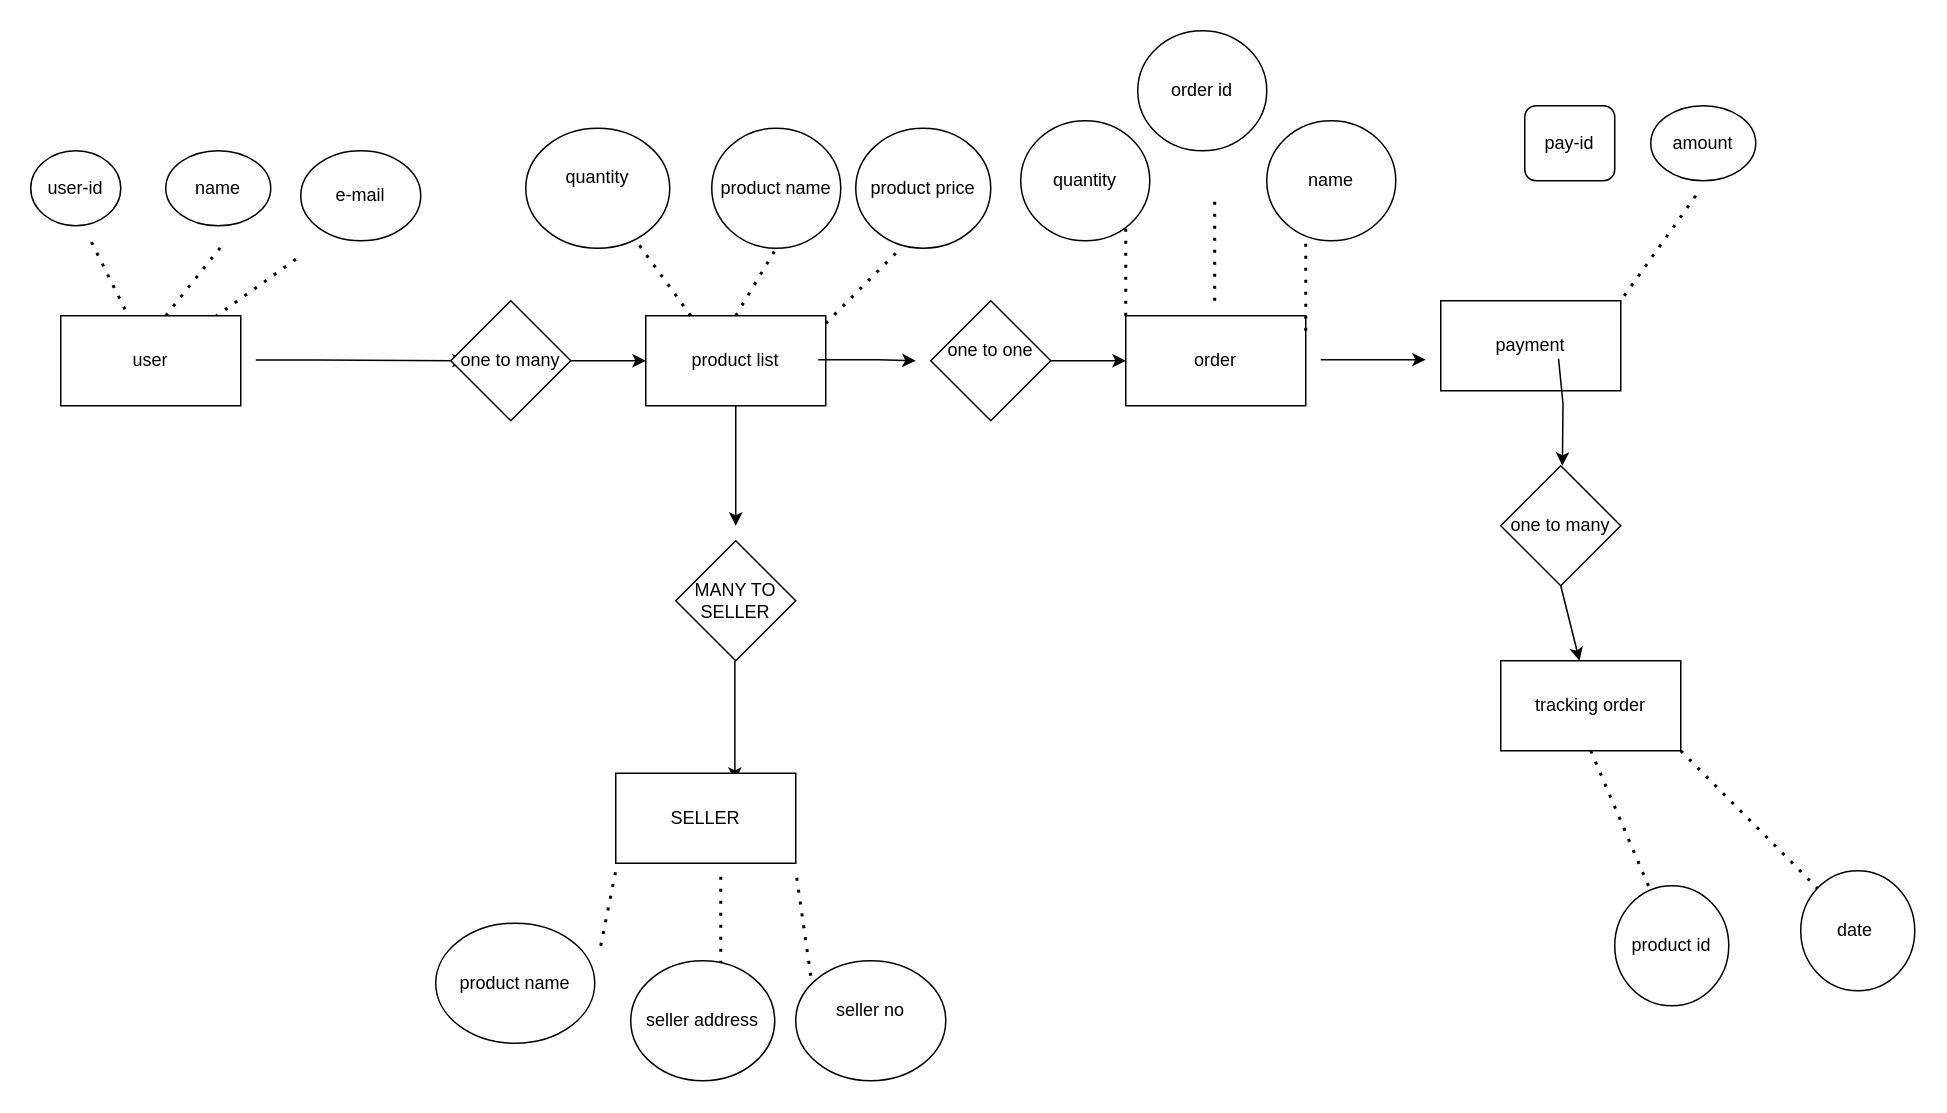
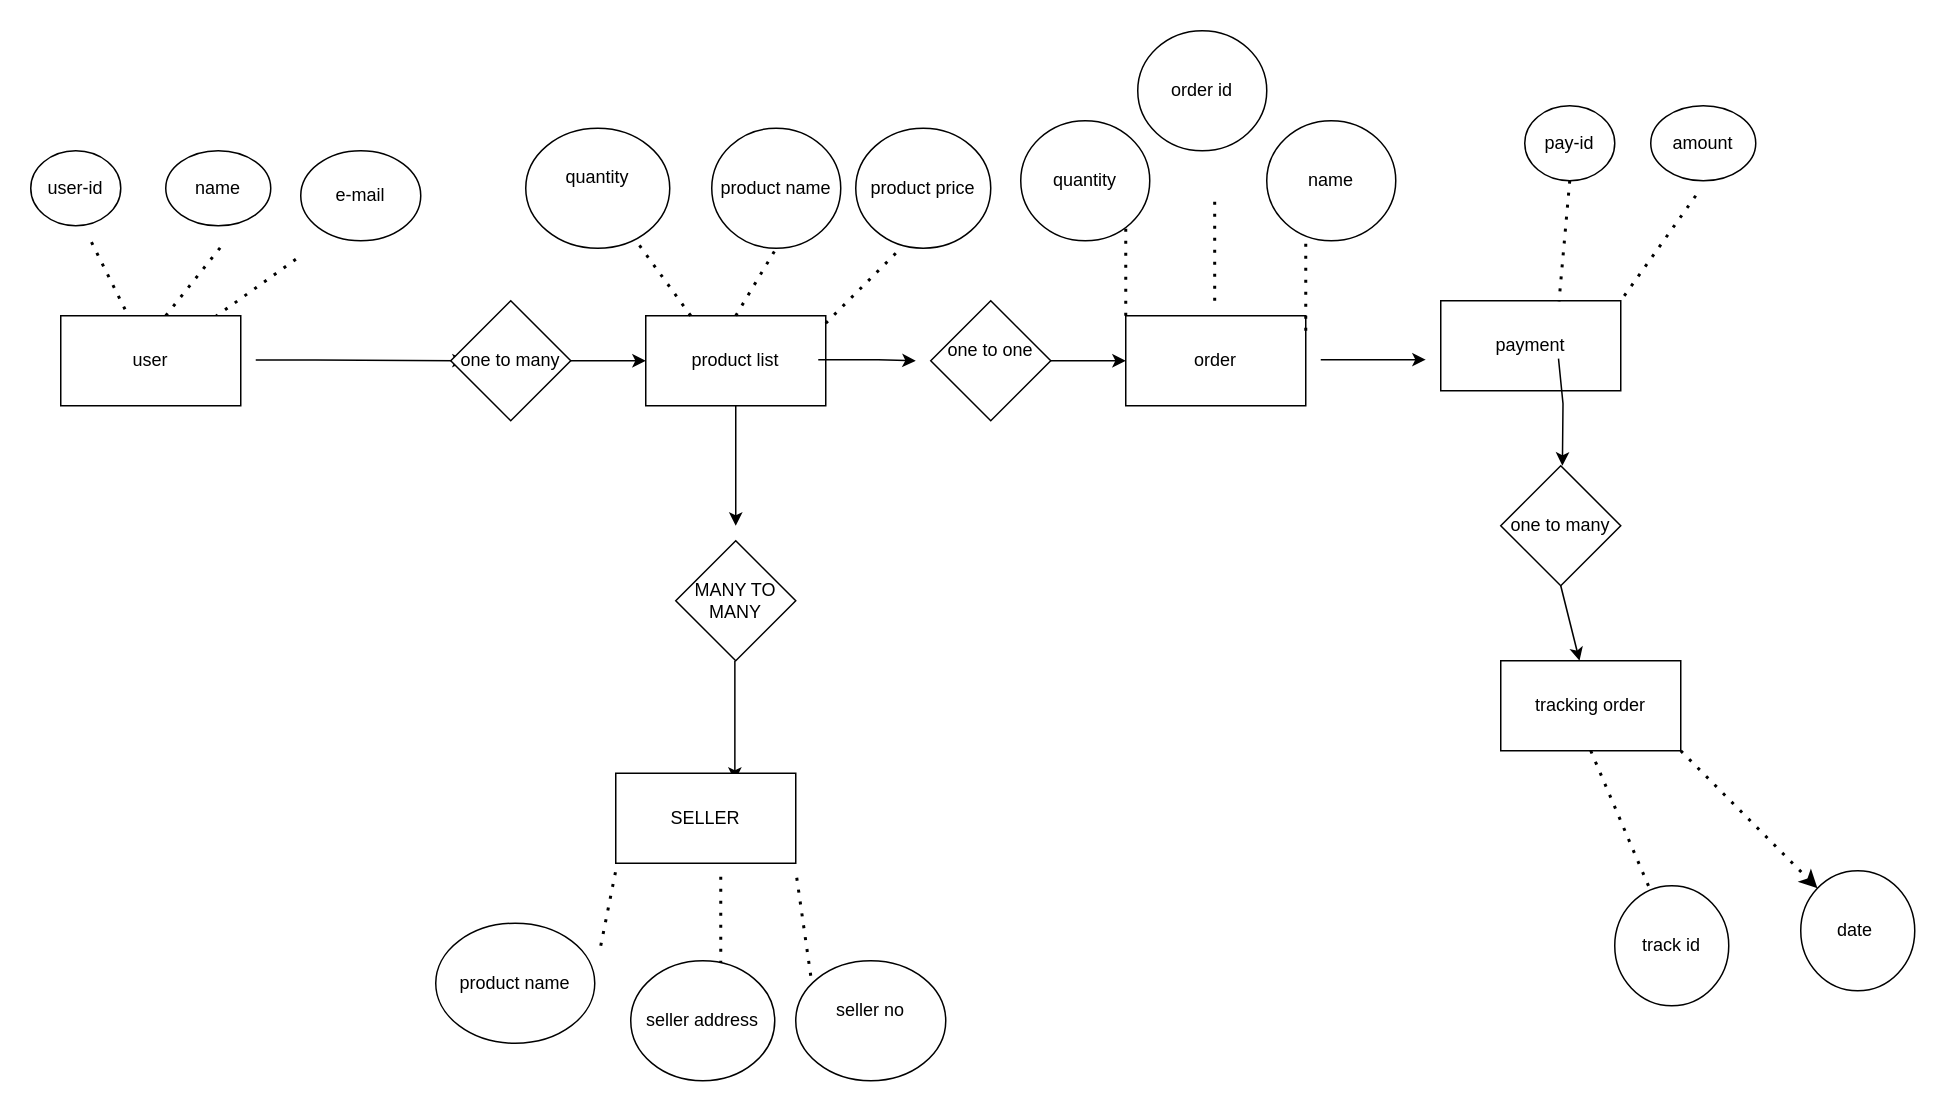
node "pay-id": shape rounded rectangle -> ellipse
edge "pay-id" -- "payment": added
node "MANY TO SELLER": label "MANY TO SELLER" -> "MANY TO MANY"
edge "tracking order" -- "date": arrowhead none -> classic
node "product id": label "product id" -> "track id"
